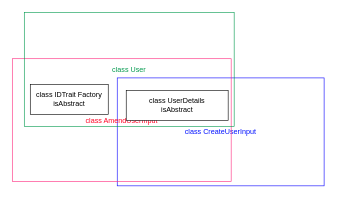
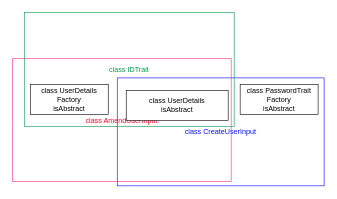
node "class User": label "class User" -> "class IDTrait"
node "class IDTrait Factory isAbstract": label "class IDTrait Factory isAbstract" -> "class UserDetails Factory isAbstract"
node "class PasswordTrait Factory isAbstract": added
